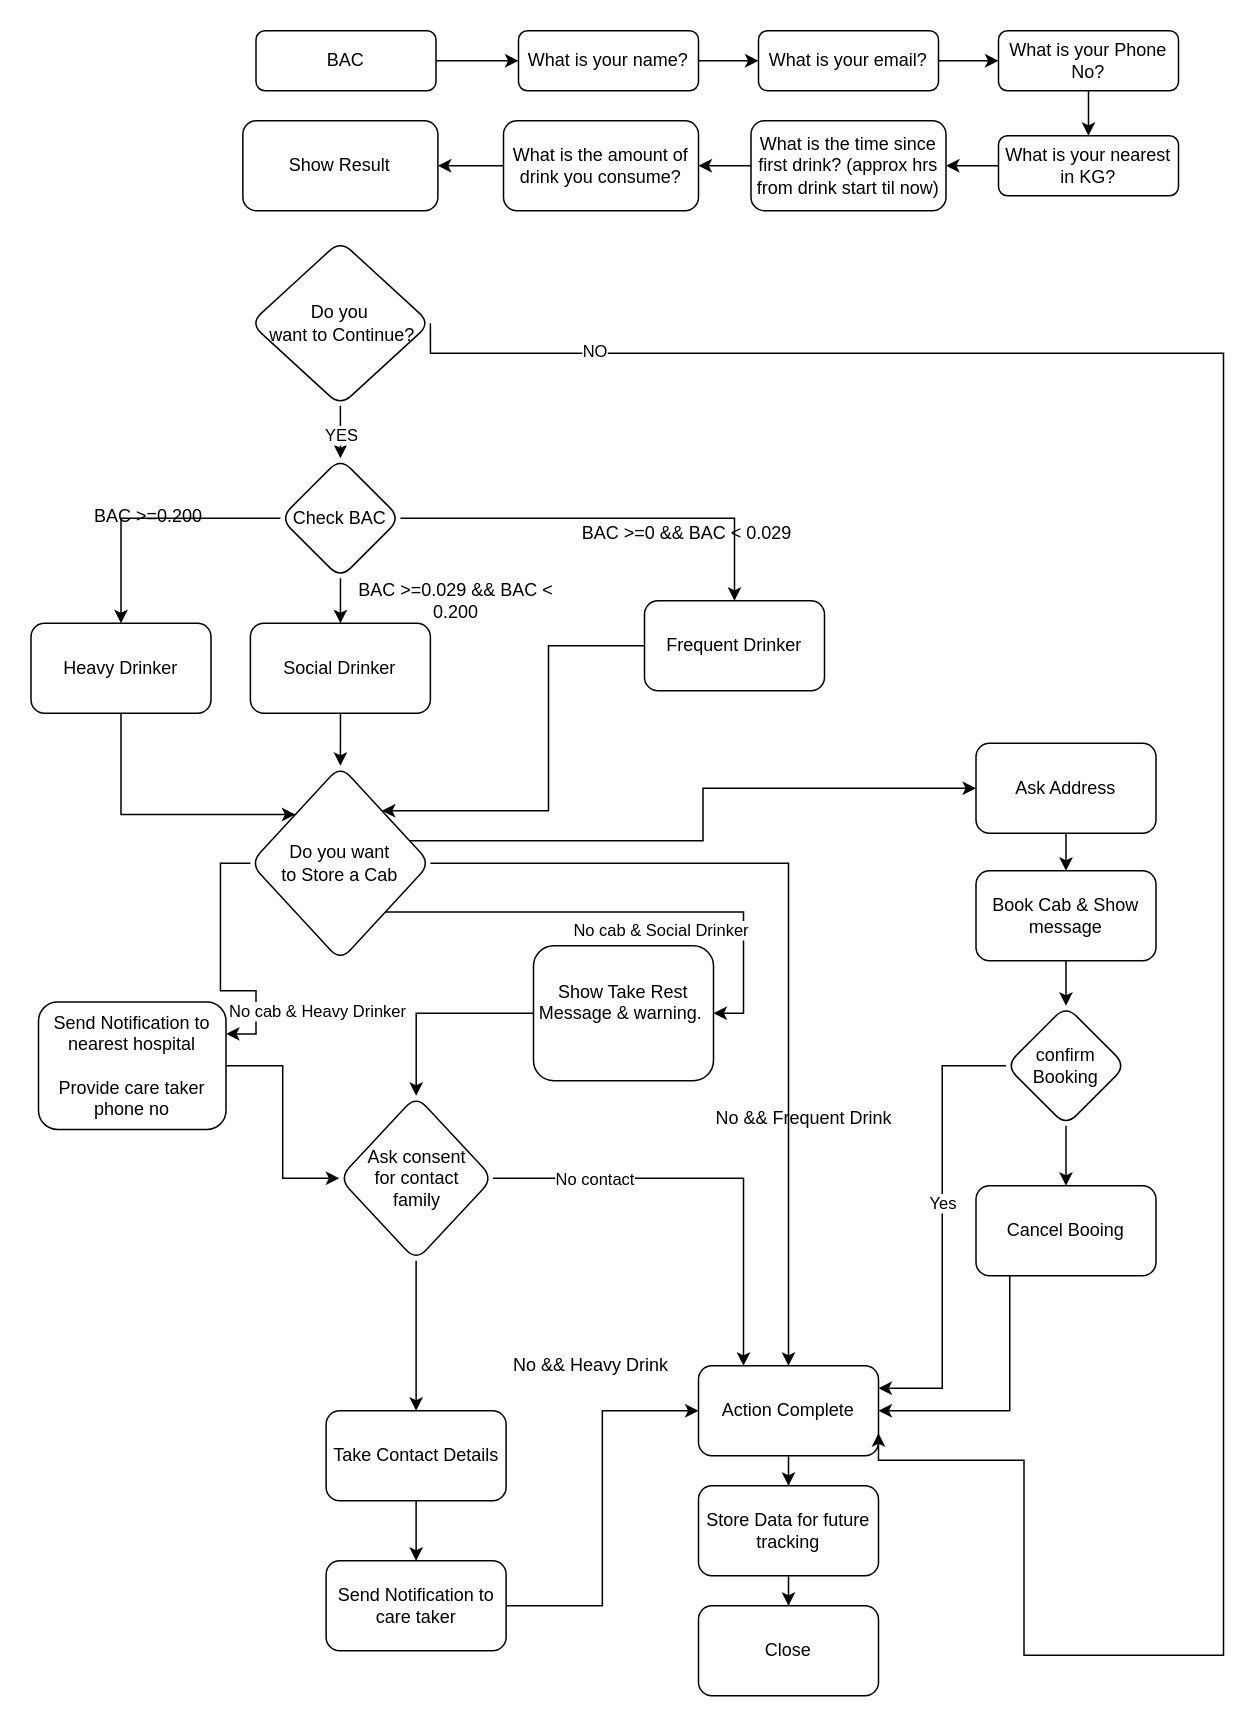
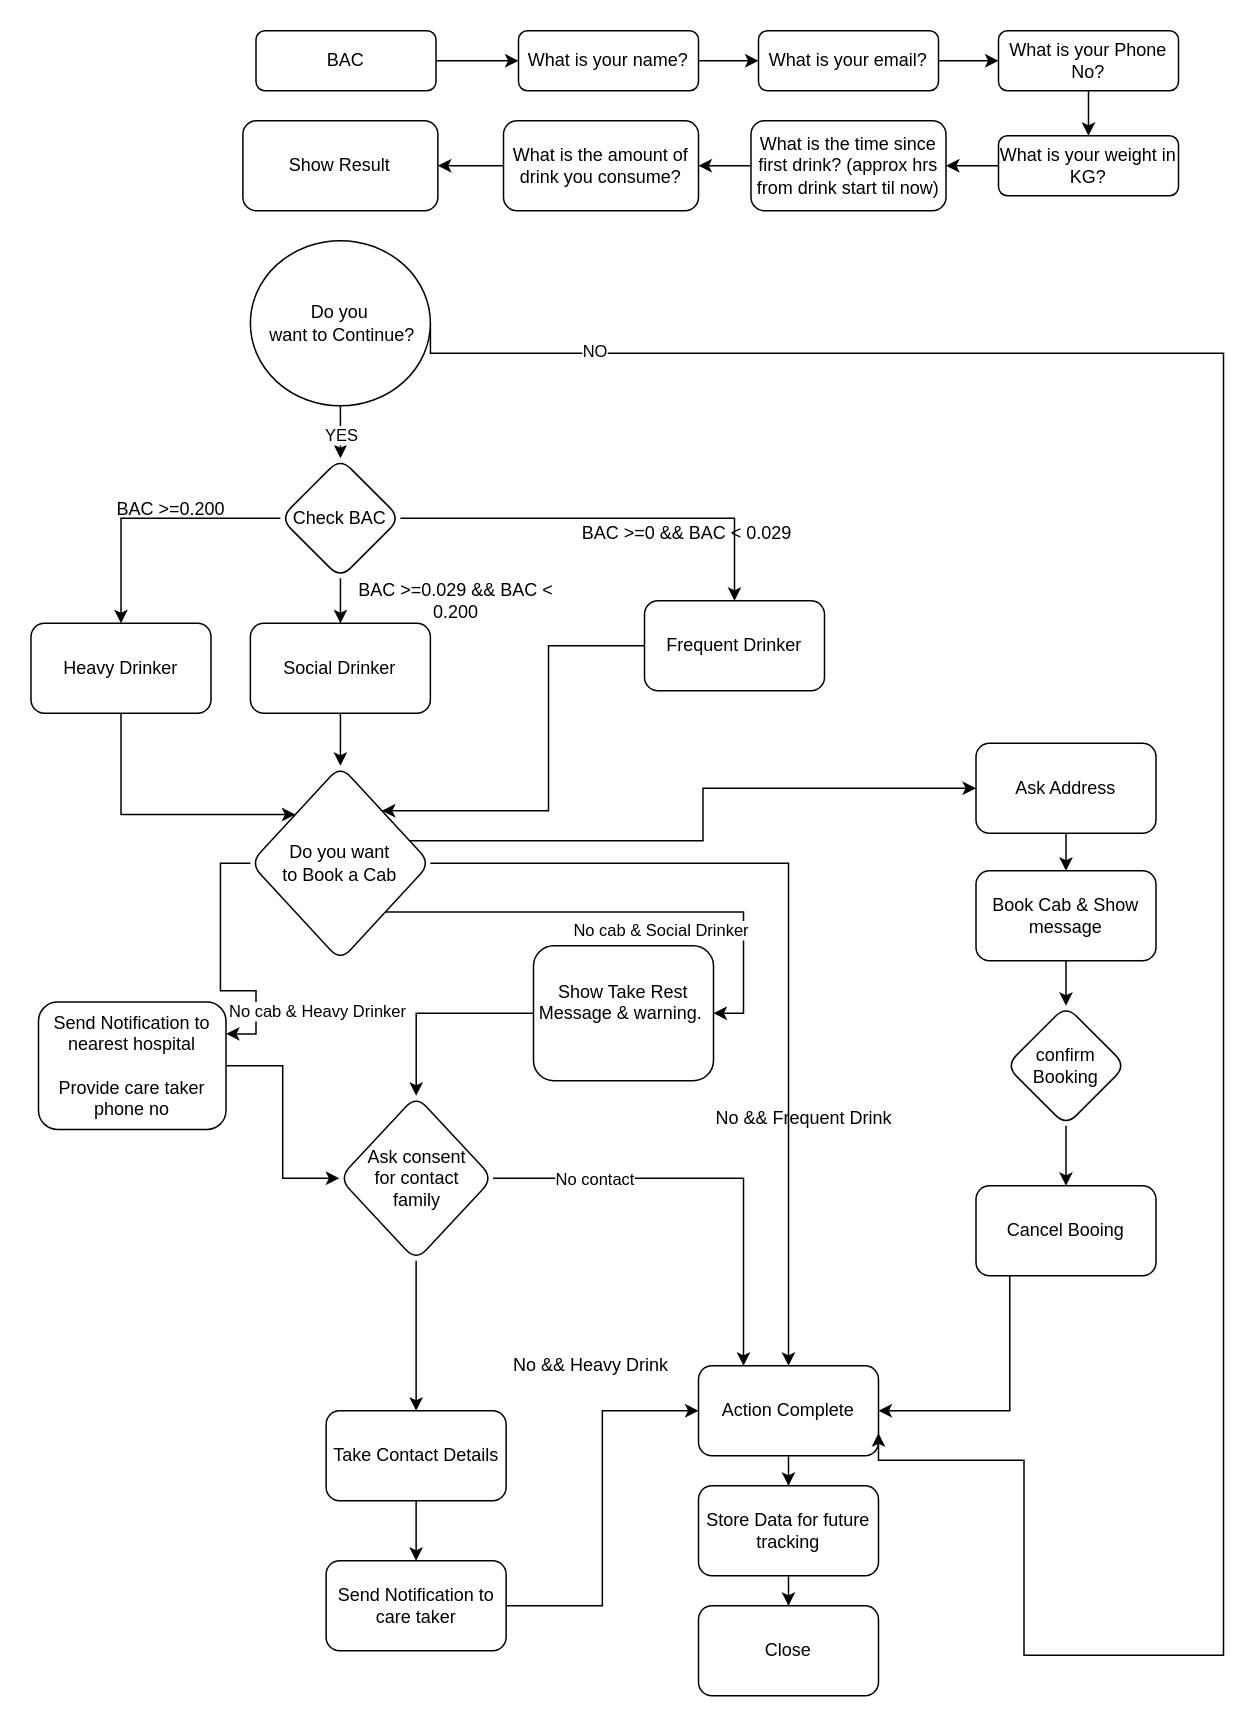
node "What is your nearest in KG?": label "What is your nearest in KG?" -> "What is your weight in KG?"
node "Do you want to Continue?": shape diamond -> ellipse
node "BAC >=0.200": moved (149, 517) -> (171, 509)
node "Do you want to Store a Cab": label "Do you want to Store a Cab" -> "Do you want to Book a Cab"
edge "confirm Booking" -> "Action Complete": removed, label "Yes"
